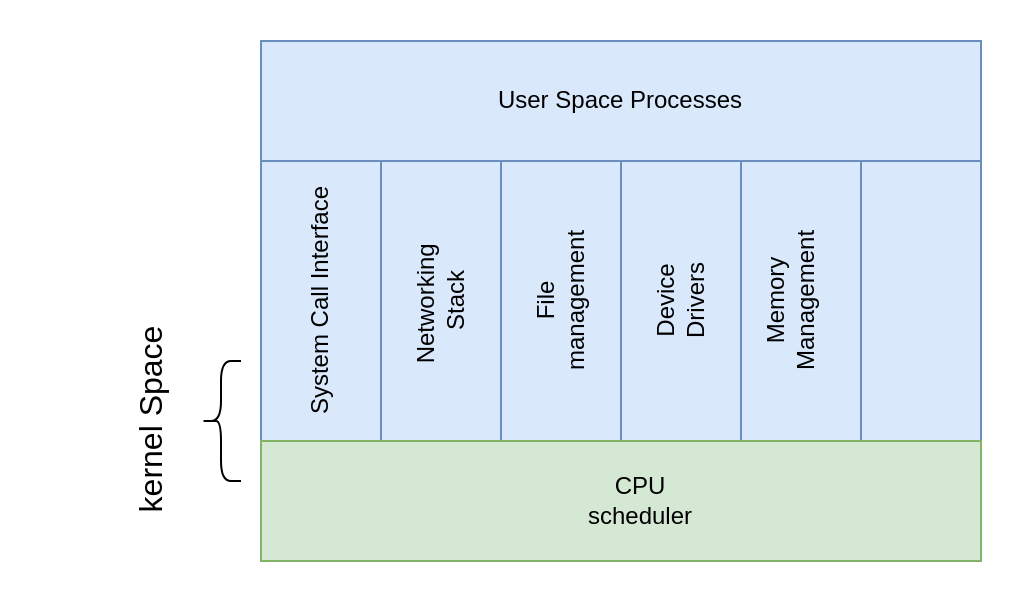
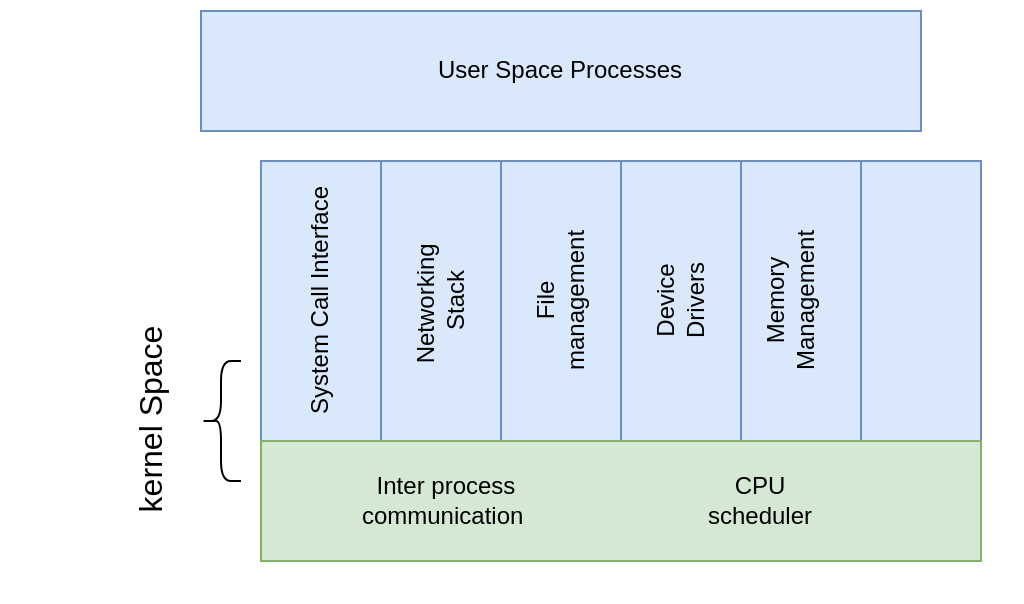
node "User Space Processes": moved (621, 101) -> (561, 71)
node "Inter process communication": added
node "CPU scheduler": moved (641, 501) -> (761, 501)
